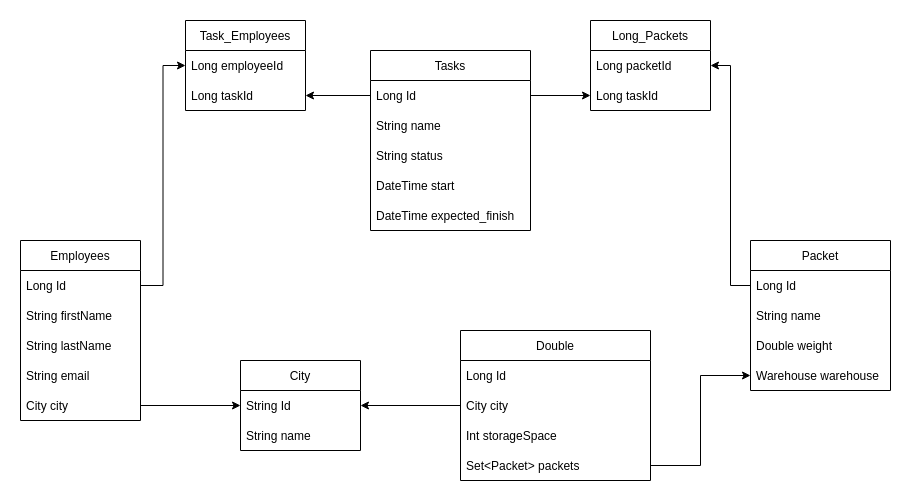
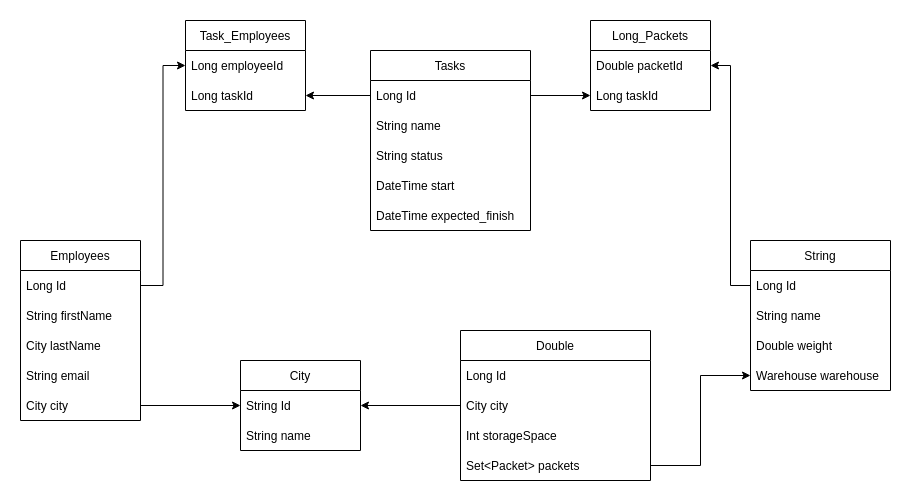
node "Long packetId": label "Long packetId" -> "Double packetId"
node "Packet": label "Packet" -> "String"
node "String lastName": label "String lastName" -> "City lastName"
